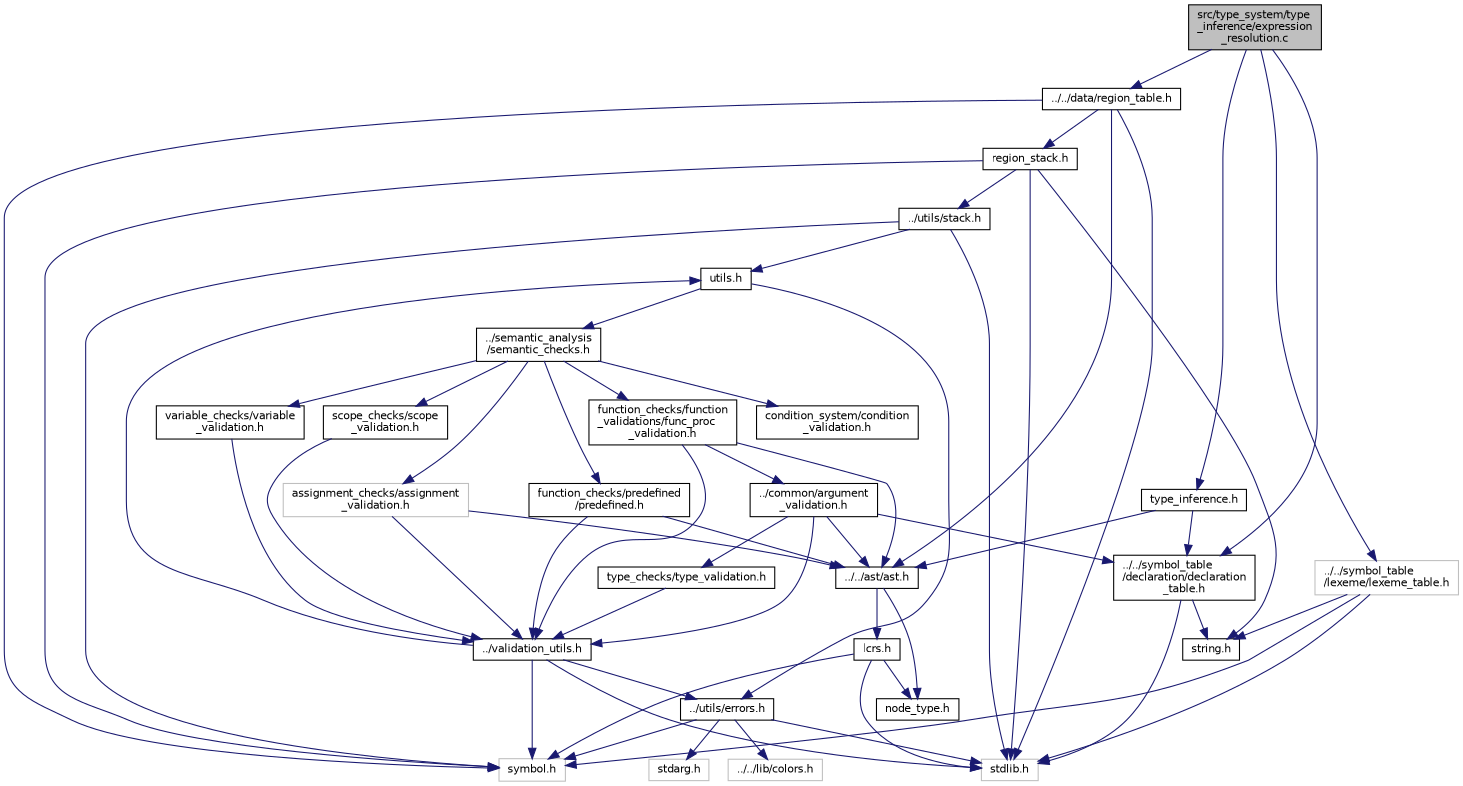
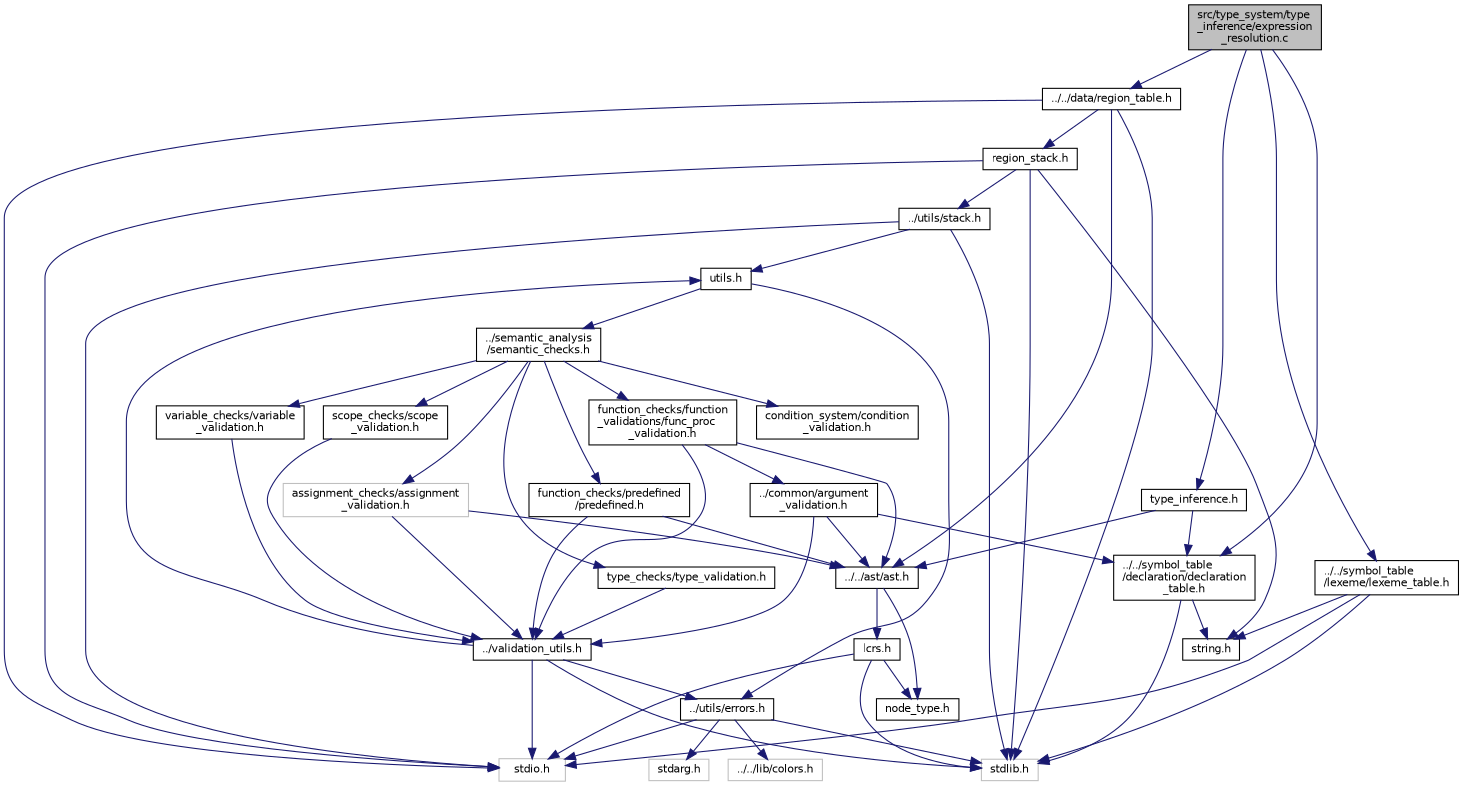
edge "../common/argument _validation.h" -> "type_checks/type_validation.h": now "../semantic_analysis /semantic_checks.h" -> "type_checks/type_validation.h"
node "../../symbol_table /lexeme/lexeme_table.h": color grey75 -> black
node "symbol.h": label "symbol.h" -> "stdio.h"
